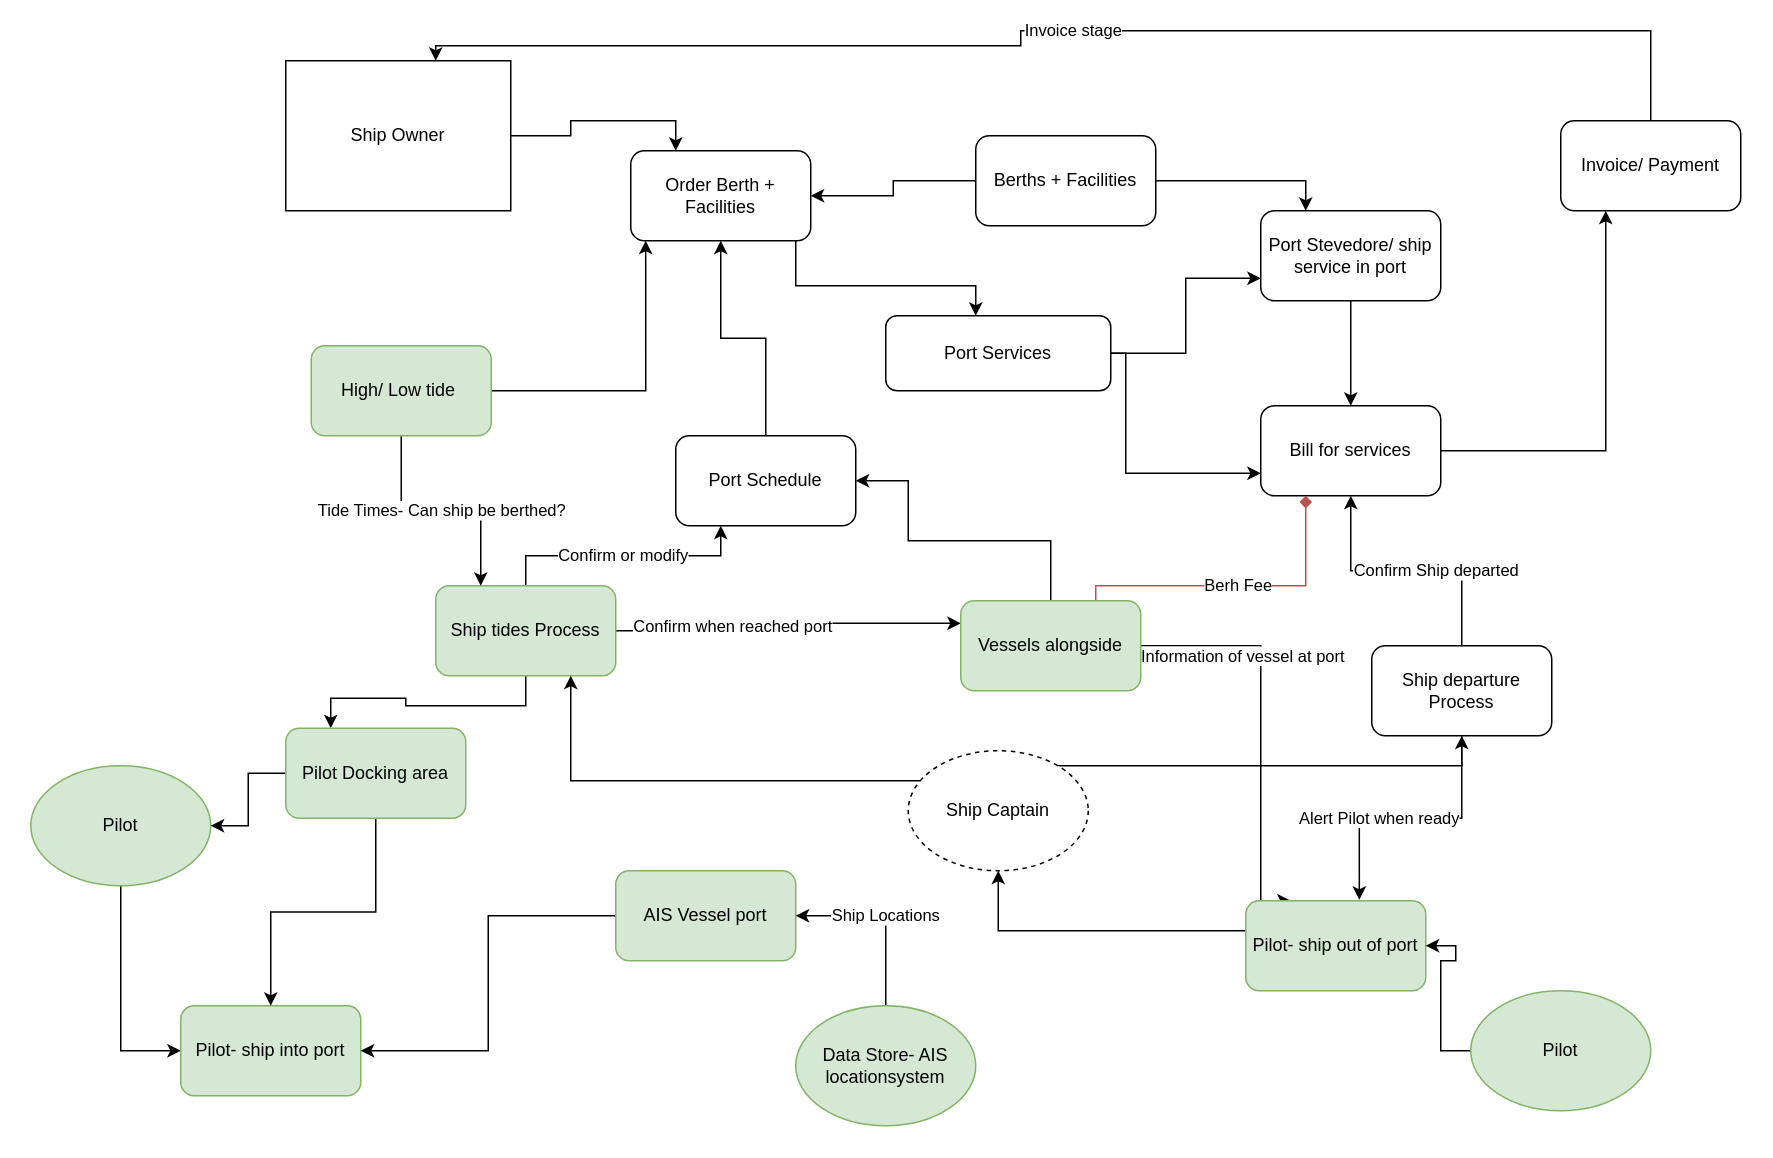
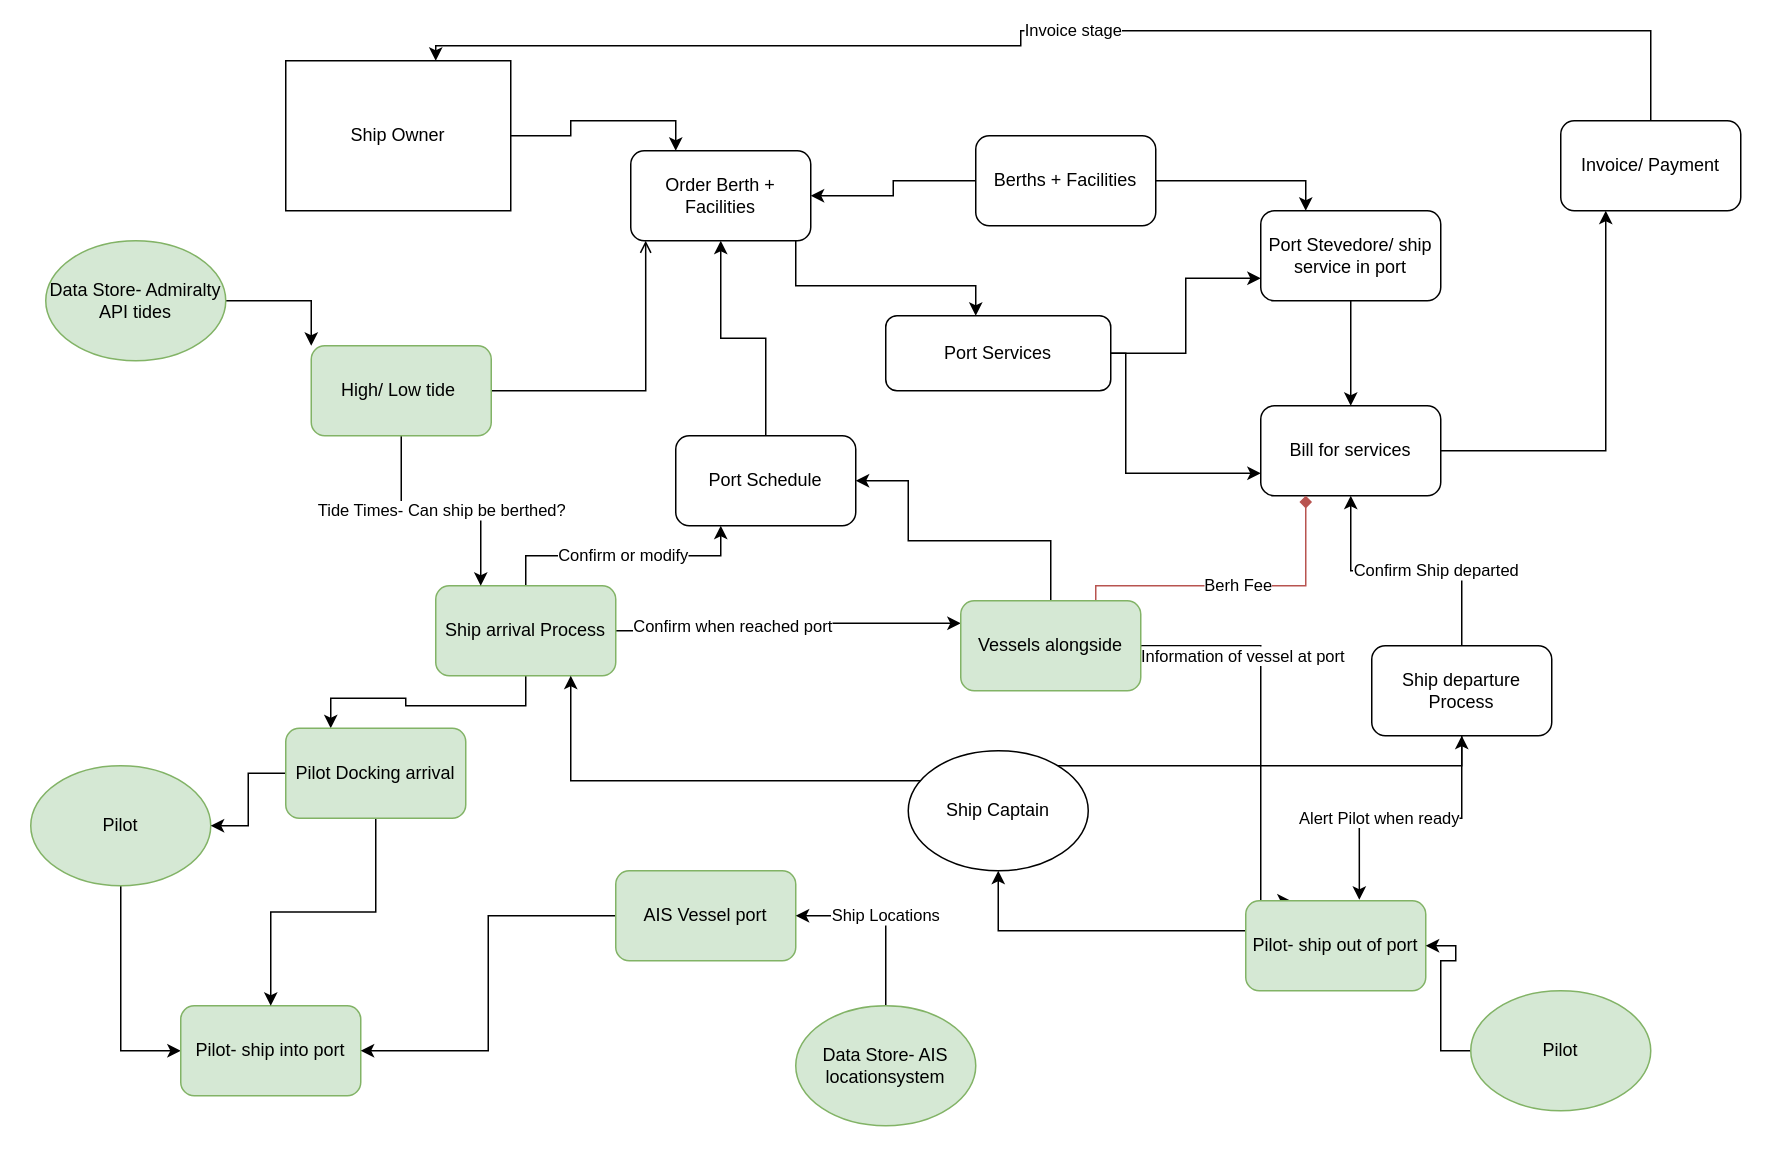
edge "High/ Low tide" -> "Order Berth + Facilities": arrowhead classic -> open
node "Data Store- Admiralty API tides": added
edge "Data Store- Admiralty API tides" -> "High/ Low tide": added
node "Ship tides Process": label "Ship tides Process" -> "Ship arrival Process"
node "Pilot Docking area": label "Pilot Docking area" -> "Pilot Docking arrival"
node "Ship Captain": style dashed -> solid
